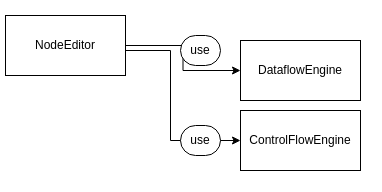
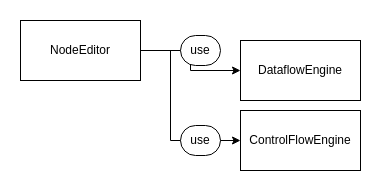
node "NodeEditor": moved (66, 46) -> (81, 51)
